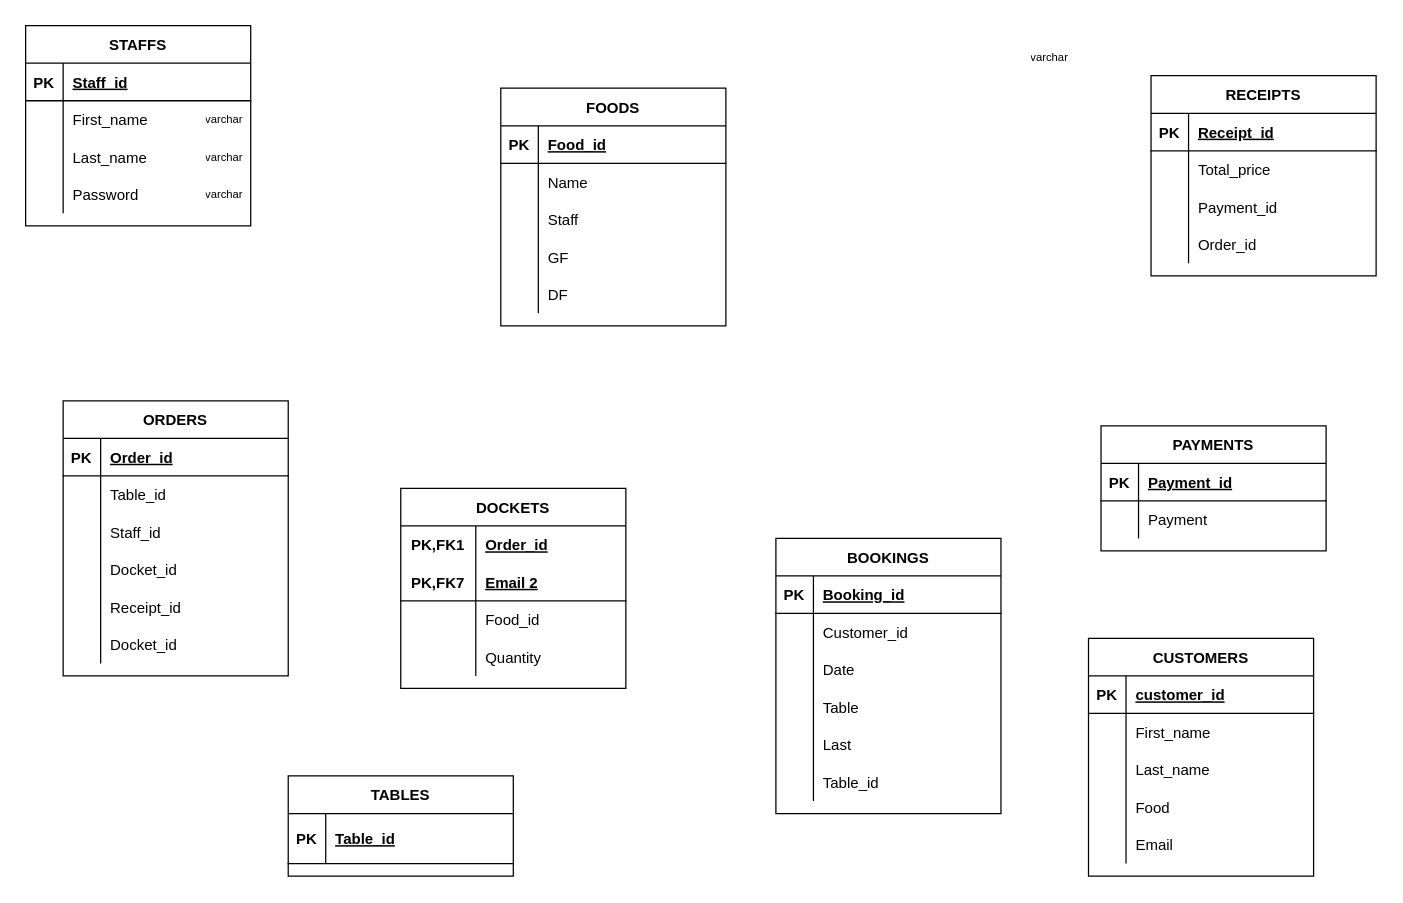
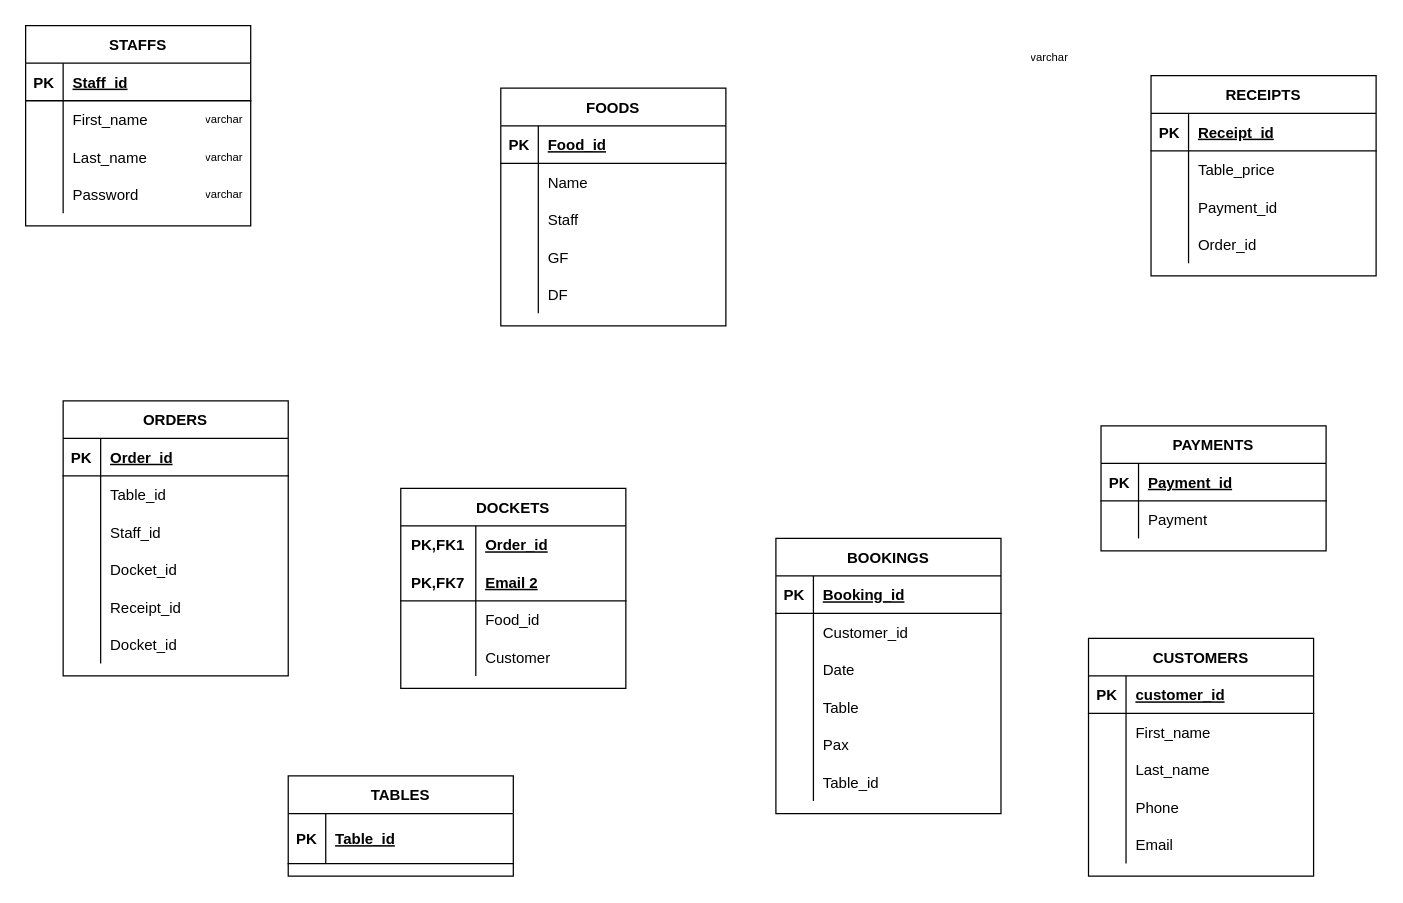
node "Total_price": label "Total_price" -> "Table_price"
node "Quantity": label "Quantity" -> "Customer"
node "Last": label "Last" -> "Pax"
node "Food": label "Food" -> "Phone"
